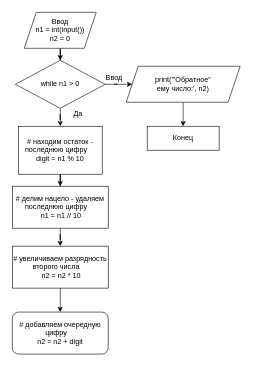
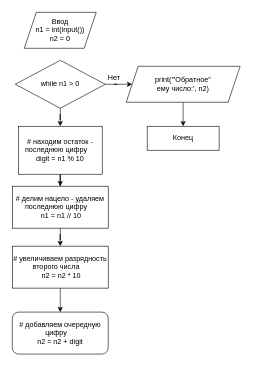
edge "Ввод n1 = int(input()) n2 = 0" -> "while n1 > 0": removed
node "Ввод": label "Ввод" -> "Нет"
node "Да": removed
